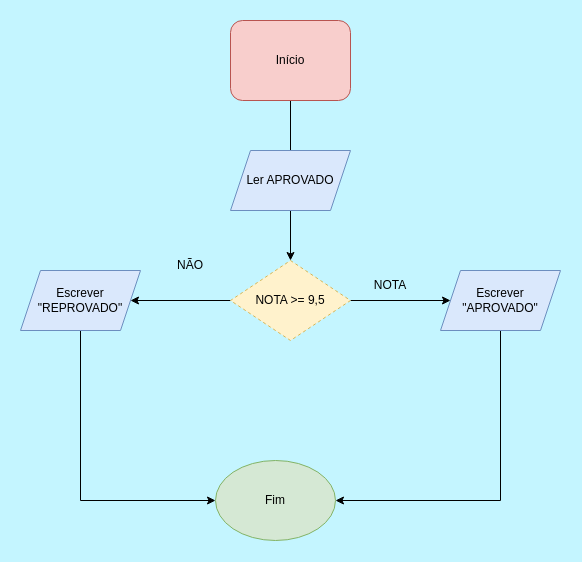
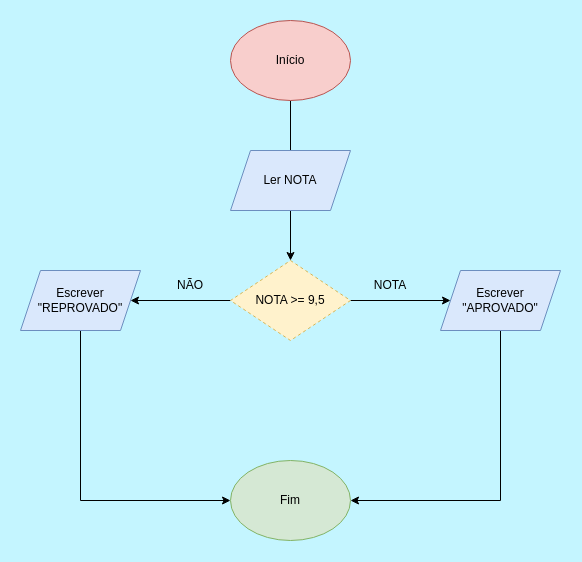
node "Início": shape rounded rectangle -> ellipse
node "Ler APROVADO": label "Ler APROVADO" -> "Ler NOTA"
node "NÃO": moved (191, 266) -> (191, 286)
node "Fim": moved (276, 501) -> (291, 501)
